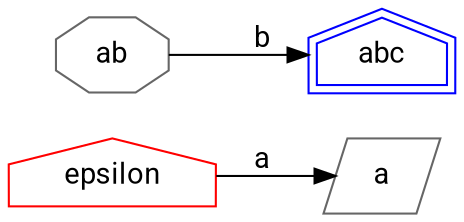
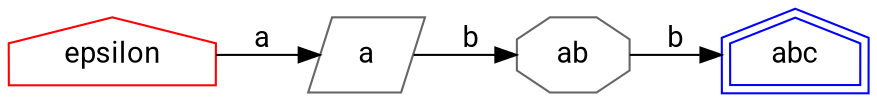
edge "a" -> "ab": added, label "b"
